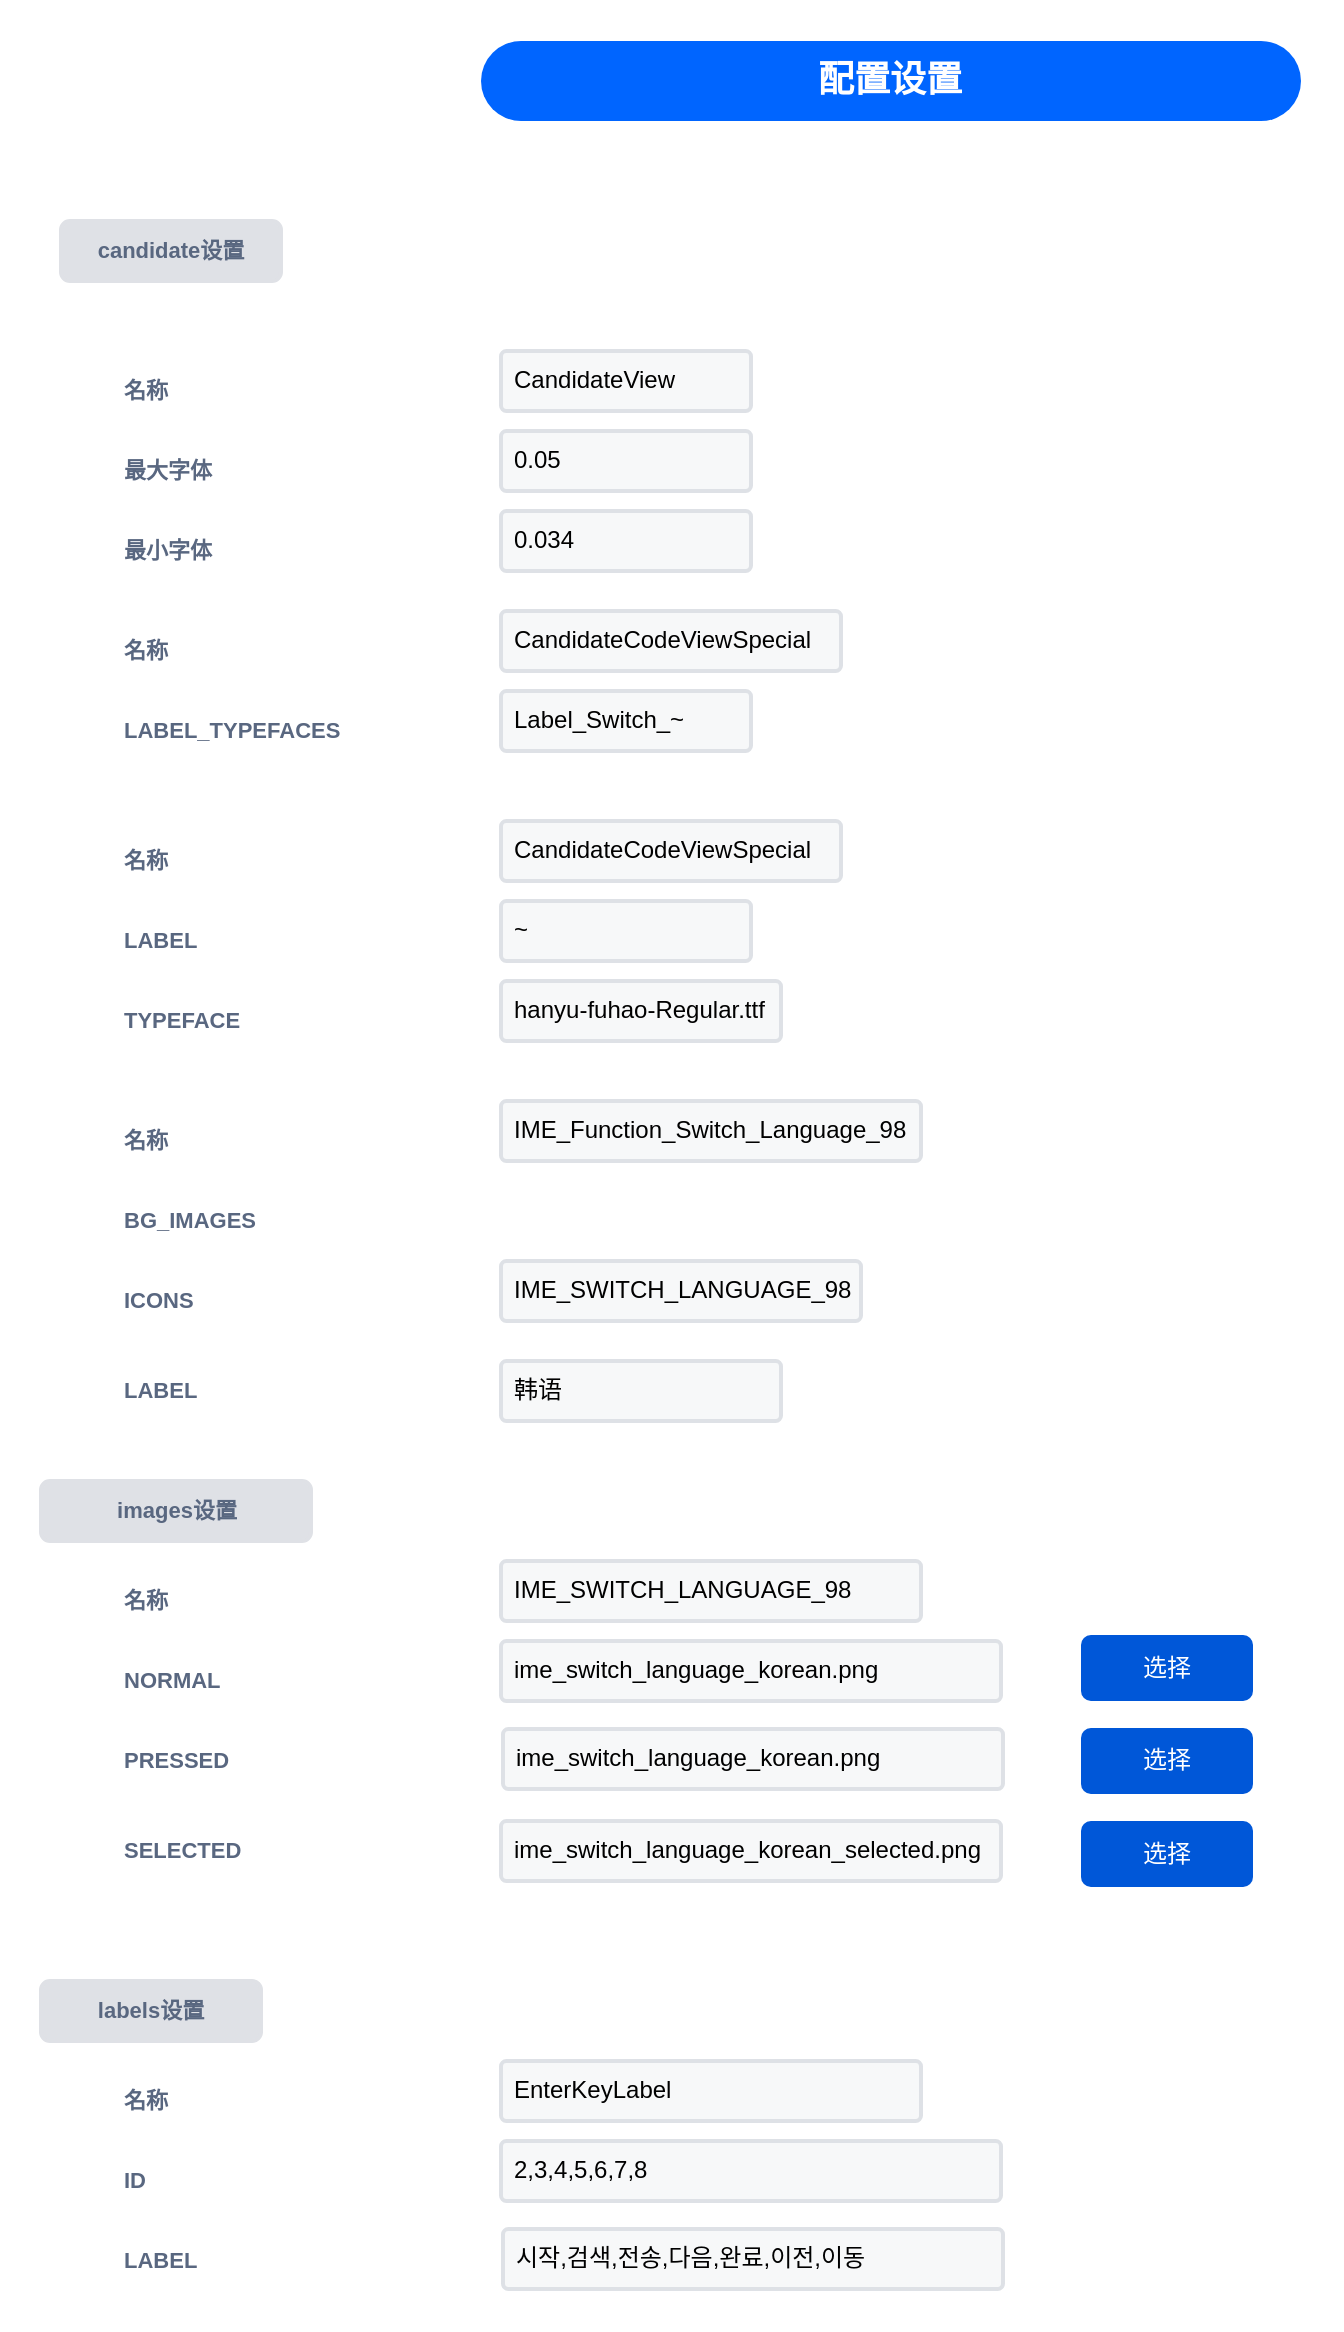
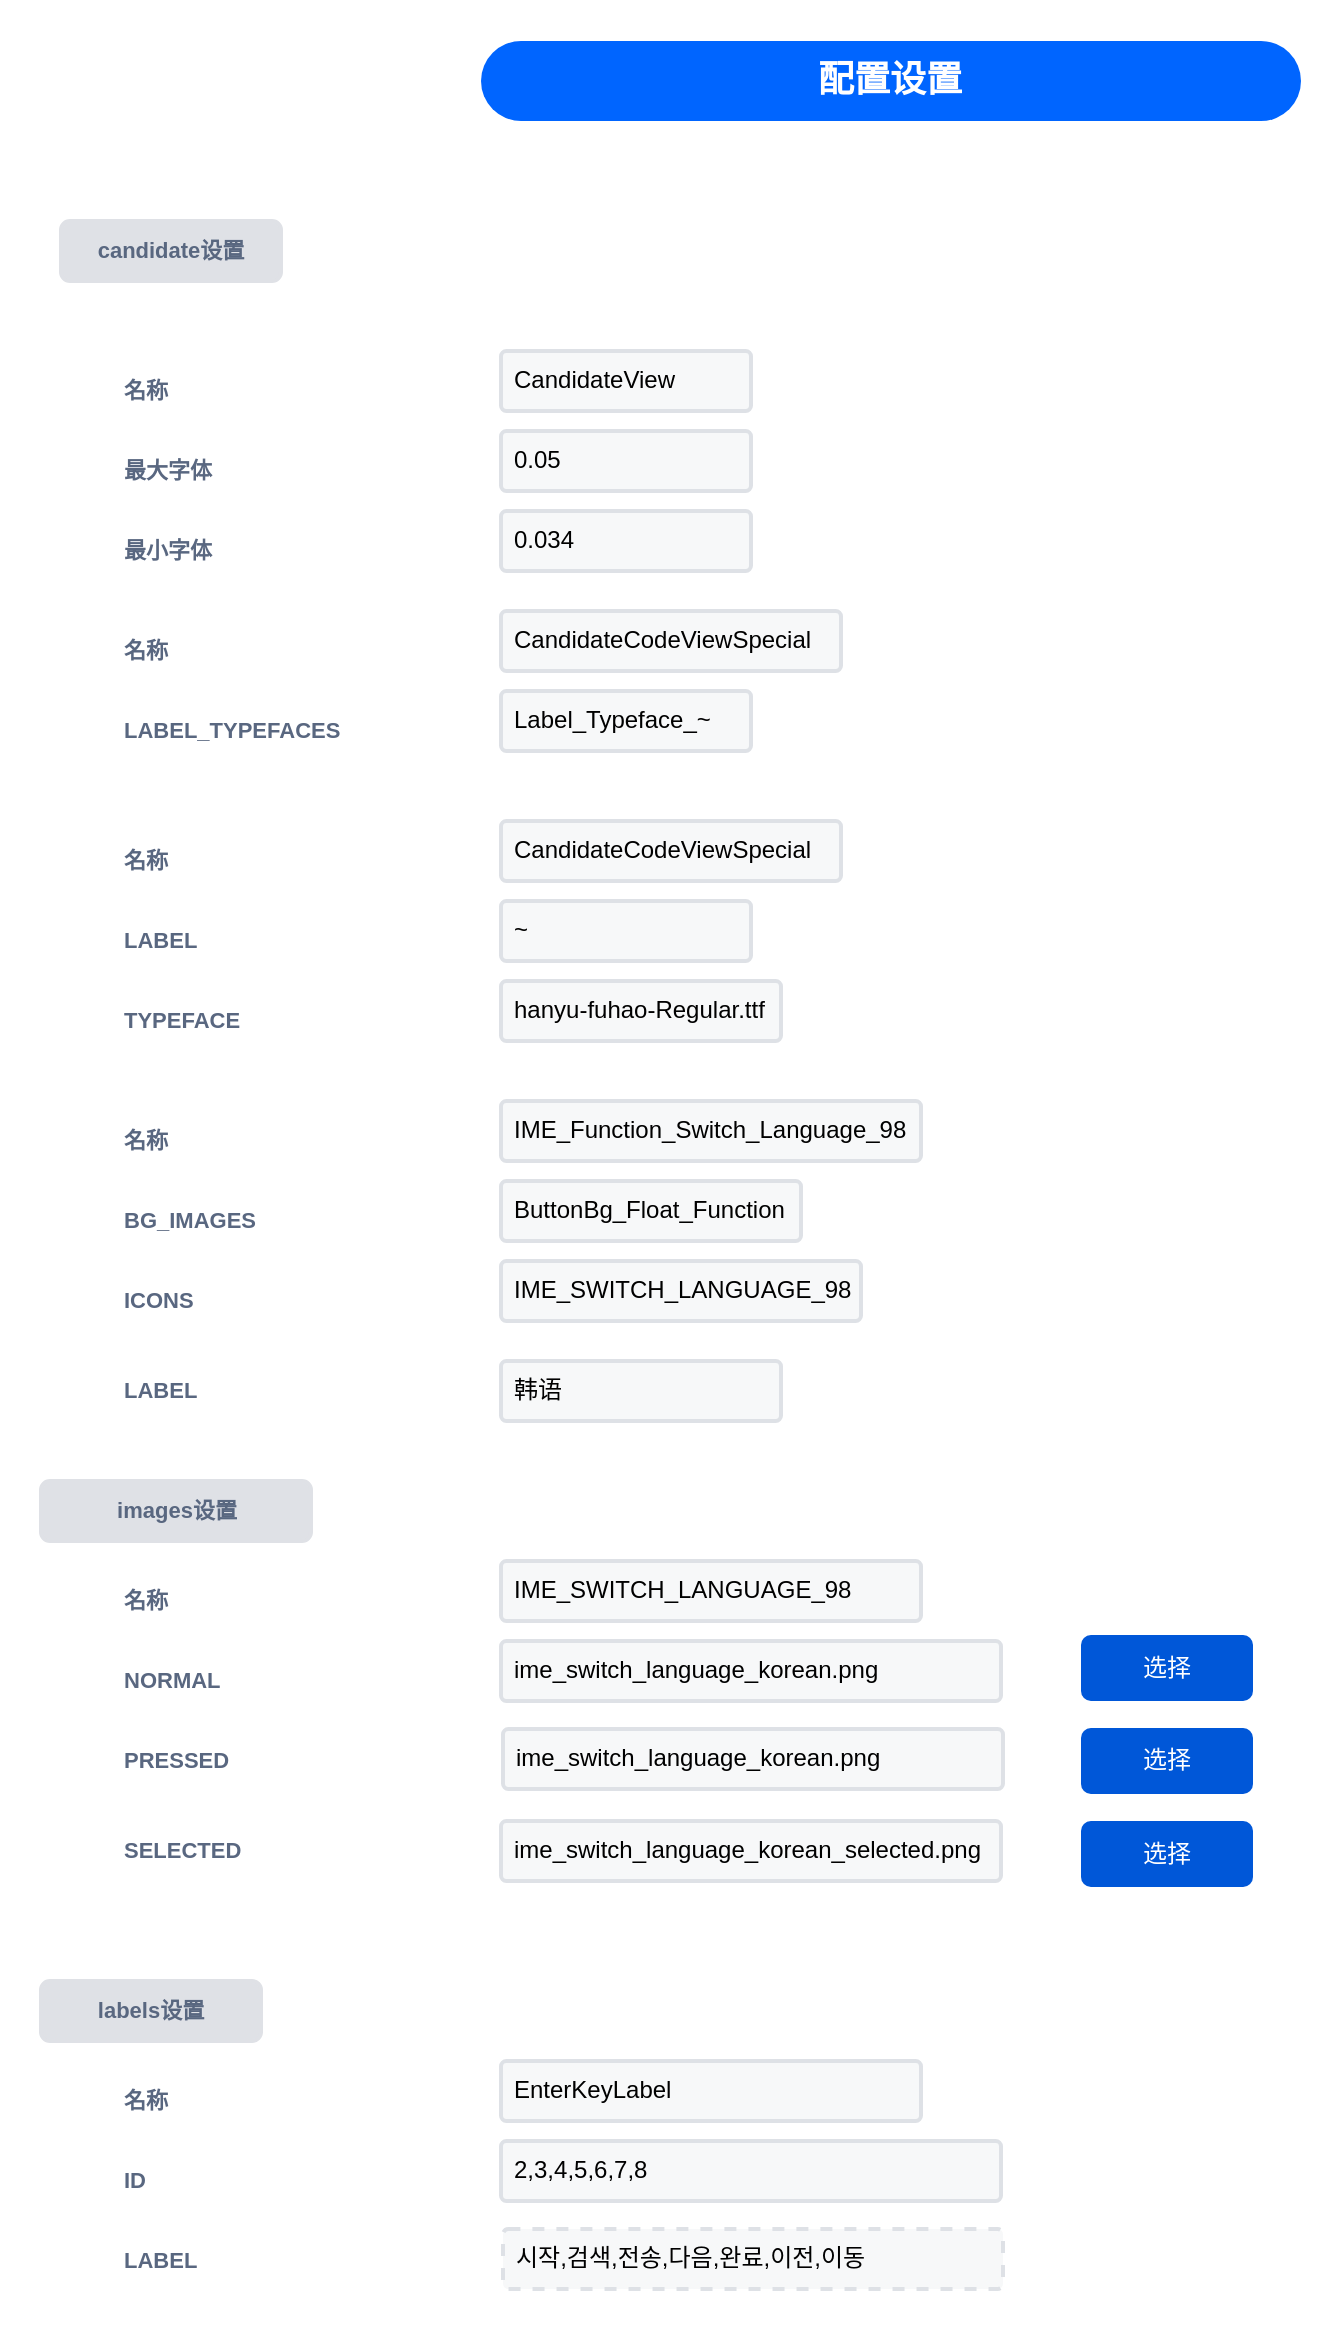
node "Label_Switch_~": label "Label_Switch_~" -> "Label_Typeface_~"
node "ButtonBg_Float_Function": added
node "시작,검색,전송,다음,완료,이전,이동": style solid -> dashed
